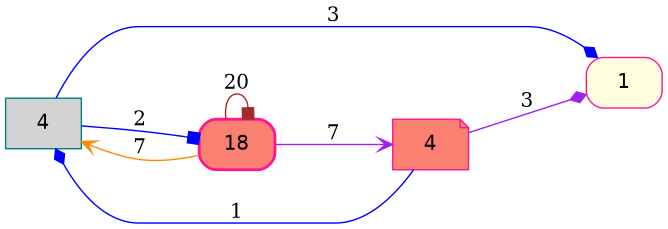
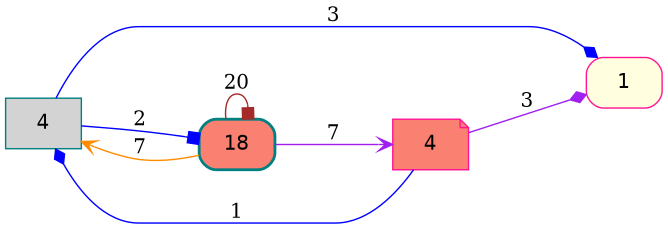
node "18": color deeppink -> teal
